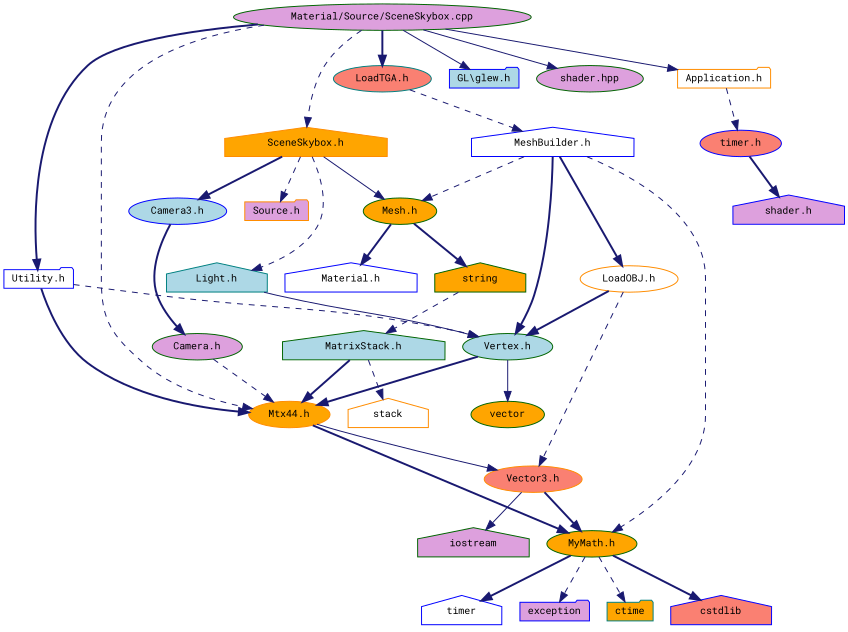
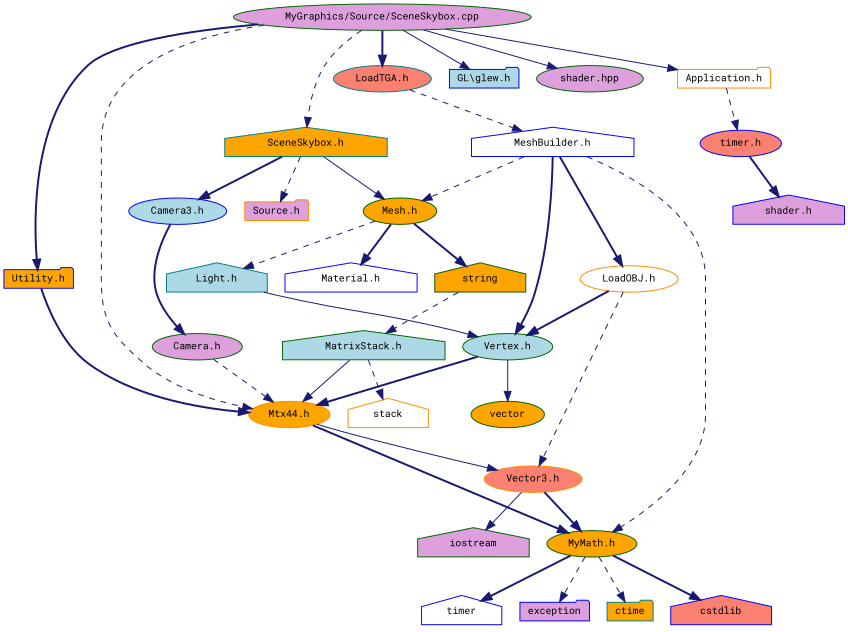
node "Material/Source/SceneSkybox.cpp": label "Material/Source/SceneSkybox.cpp" -> "MyGraphics/Source/SceneSkybox.cpp"
node "SceneSkybox.h": color darkorange -> teal
edge "SceneSkybox.h" -> "Light.h": now "Mesh.h" -> "Light.h"
node "Utility.h": fillcolor white -> orange
edge "Utility.h" -> "Vertex.h": removed
edge "MatrixStack.h" -> "Mtx44.h": style bold -> solid
